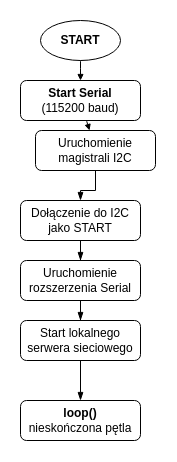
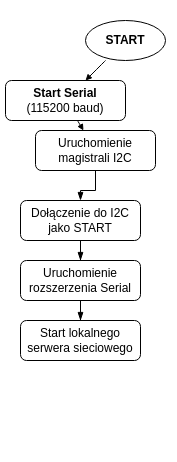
node "START": moved (81, 41) -> (126, 41)
node "Start Serial (115200 baud)": moved (81, 101) -> (66, 101)
edge "Start lokalnego serwera sieciowego" -> "loop() nieskończona pętla": removed
node "loop() nieskończona pętla": removed
